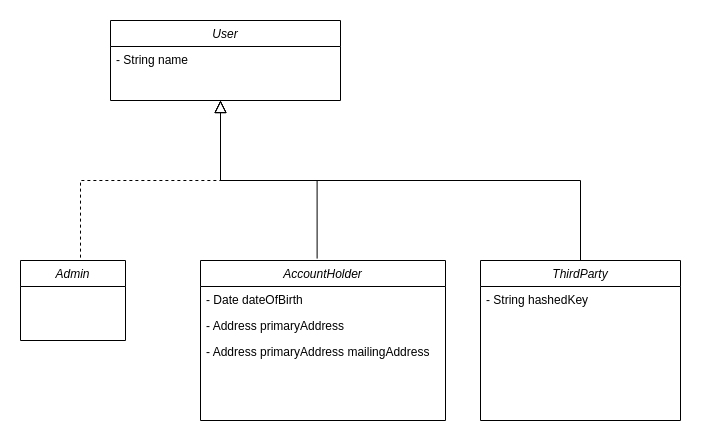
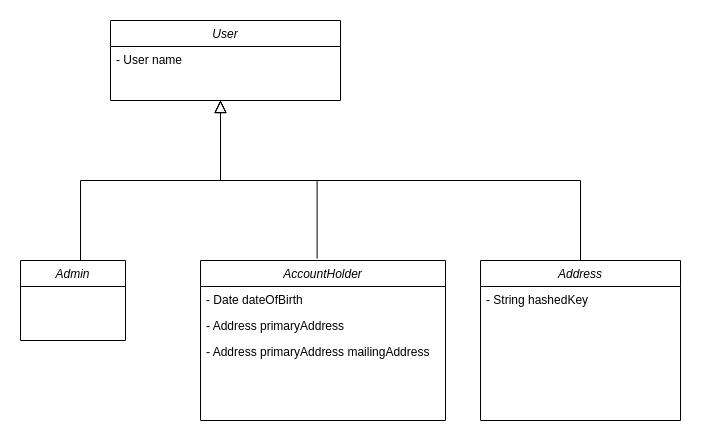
node "- String name": label "- String name" -> "- User name"
edge "Admin" -> "User": style dashed -> solid
node "ThirdParty": label "ThirdParty" -> "Address"
